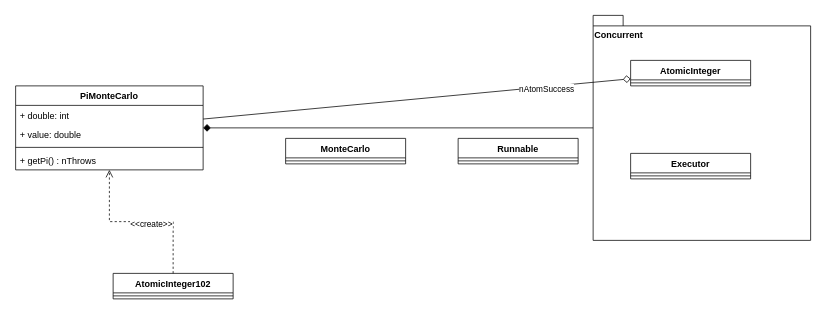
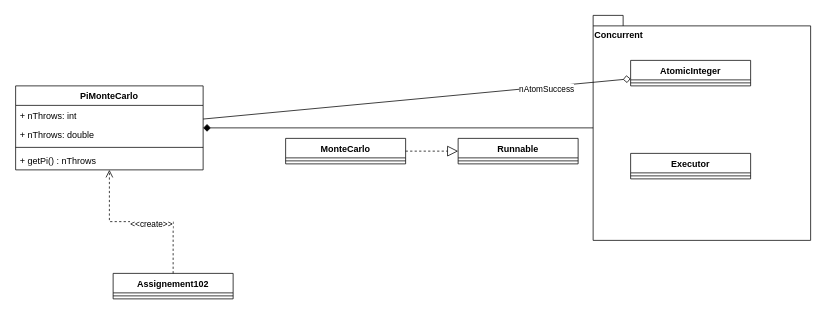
node "+ double: int": label "+ double: int" -> "+ nThrows: int"
node "+ value: double": label "+ value: double" -> "+ nThrows: double"
edge "MonteCarlo" -> "Runnable": added
node "AtomicInteger102": label "AtomicInteger102" -> "Assignement102"
